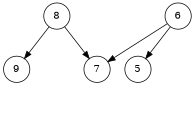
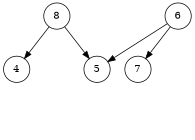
edge "8" -> "7": now "8" -> "5"
node "9": label "9" -> "4"
